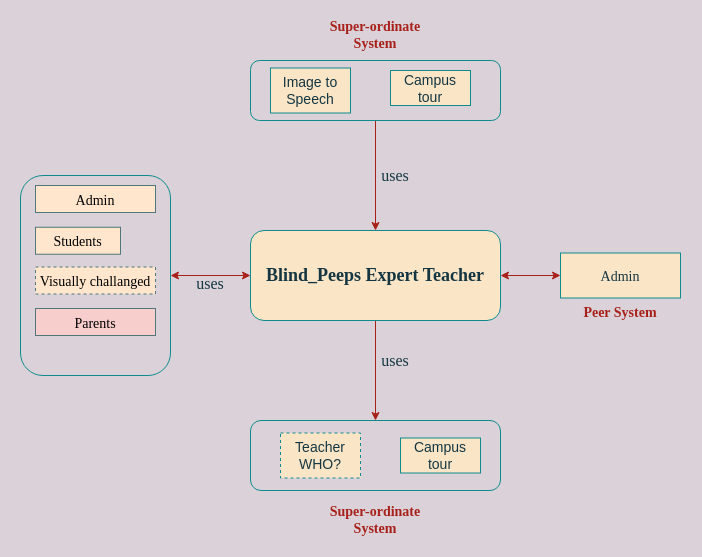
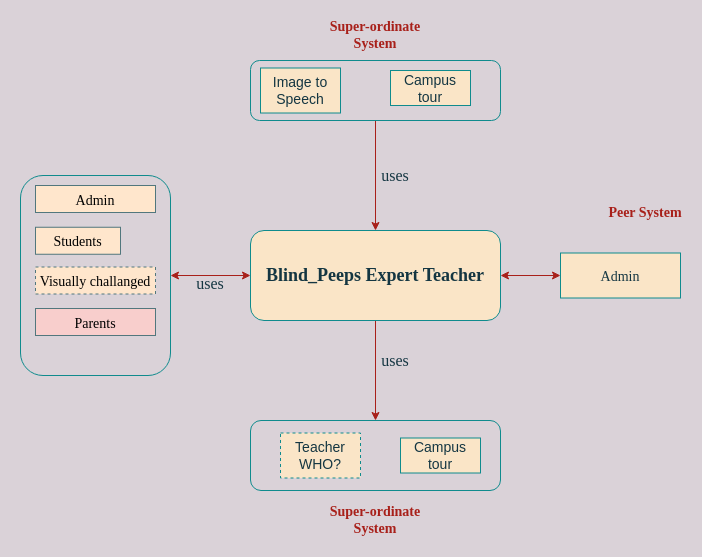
node "Image to Speech": moved (311, 91) -> (301, 91)
node "Peer System": moved (621, 313) -> (646, 213)
